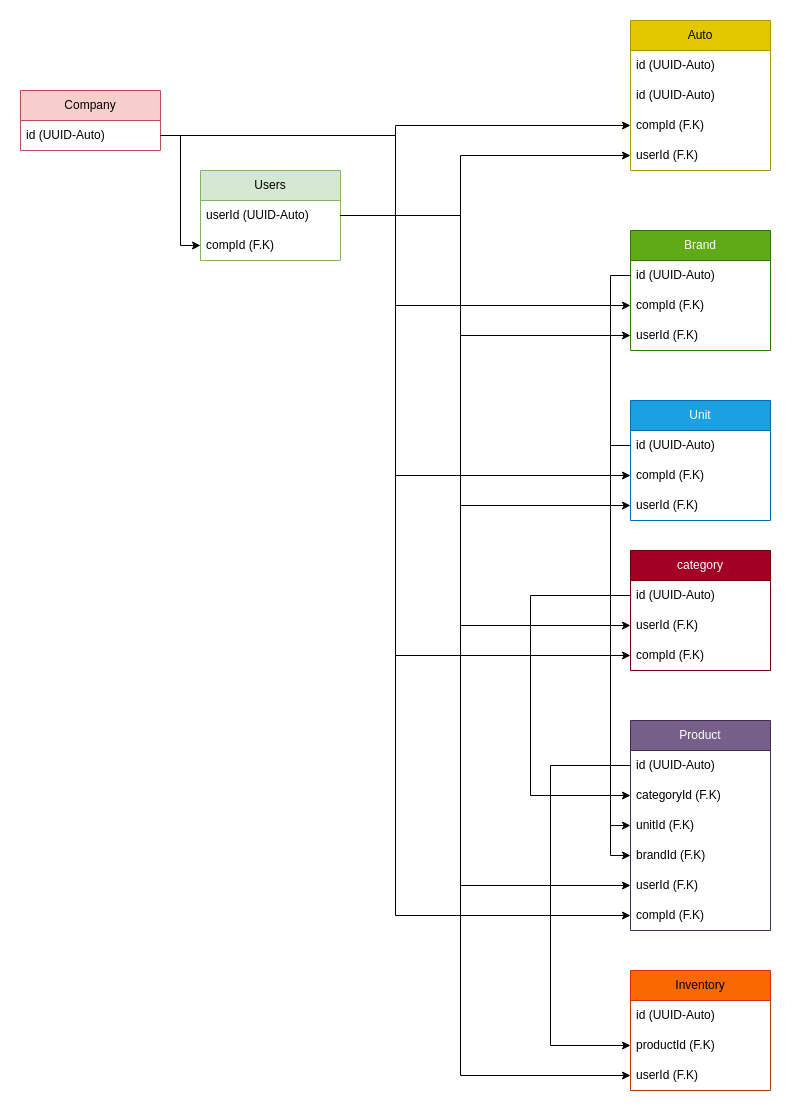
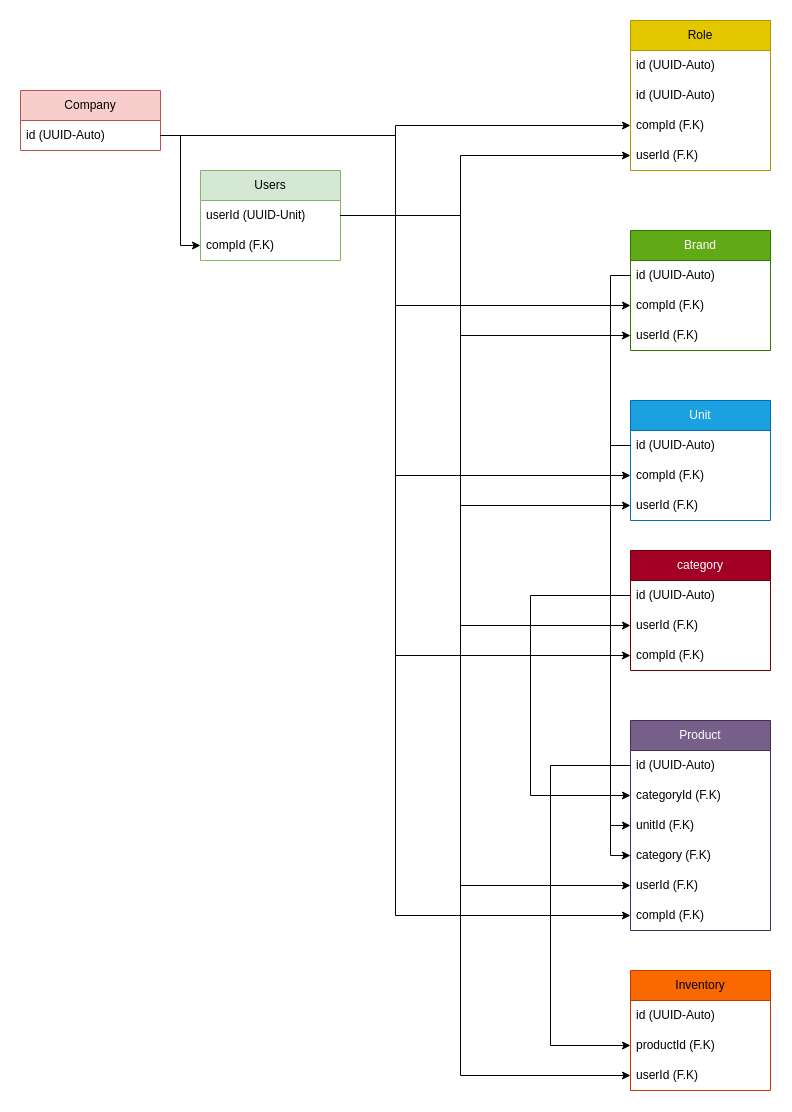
node "Auto": label "Auto" -> "Role"
node "userId (UUID-Auto)": label "userId (UUID-Auto)" -> "userId (UUID-Unit)"
node "brandId (F.K)": label "brandId (F.K)" -> "category (F.K)"
